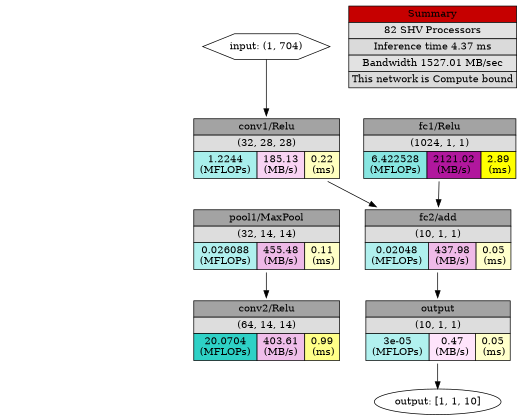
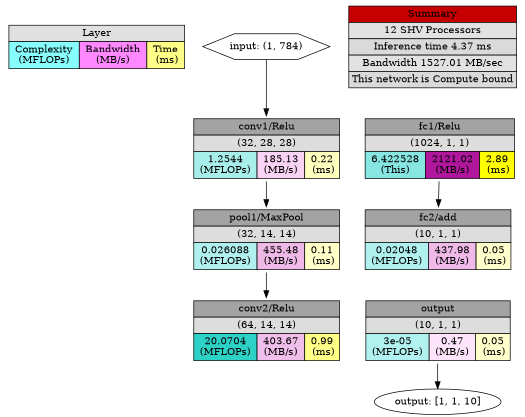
node "Summary": text "82 SHV Processors" -> "12 SHV Processors"
node "Layer": added
node "input: (1, 704)": label "input: (1, 704)" -> "input: (1, 784)"
node "conv1/Relu": text "1.2244" -> "1.2544"
node "fc1/Relu": text "(MFLOPs)" -> "(This)"
edge "conv1/Relu" -> "fc2/add": now "conv1/Relu" -> "pool1/MaxPool"
edge "fc2/add" -> "output": removed
node "conv2/Relu": text "403.61" -> "403.67"
